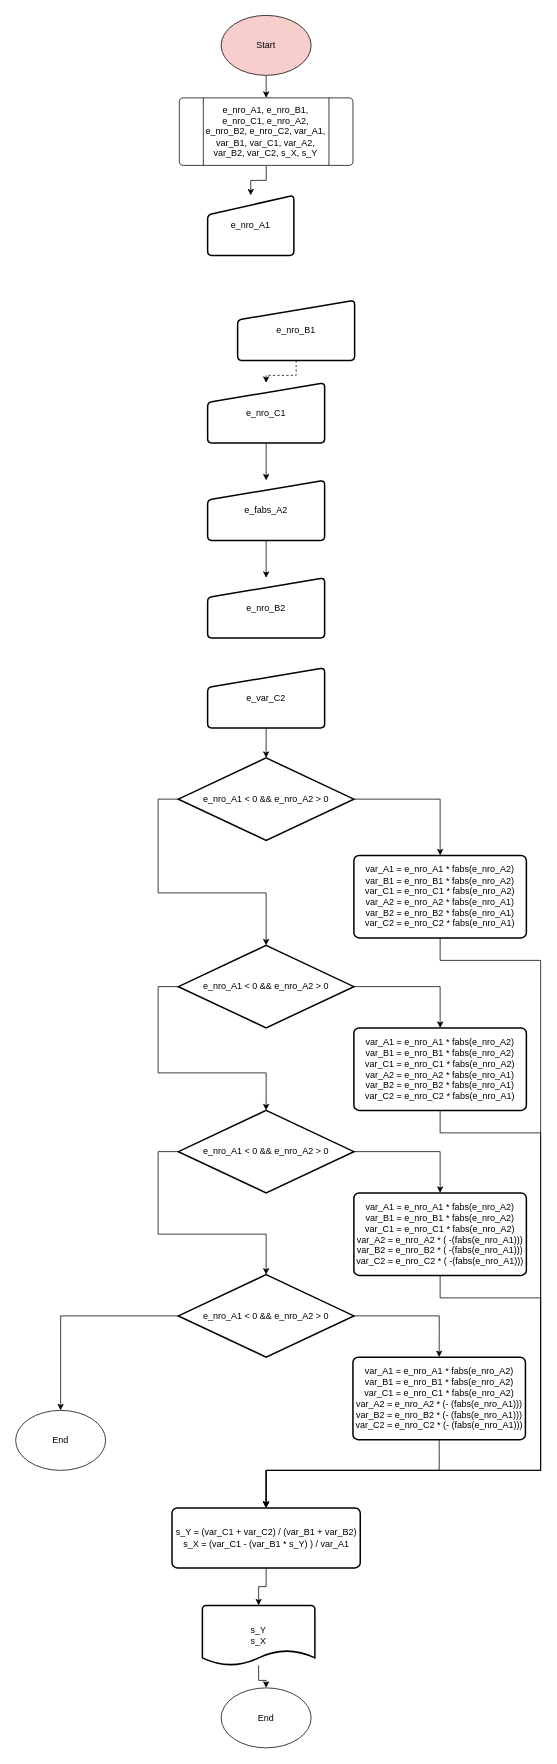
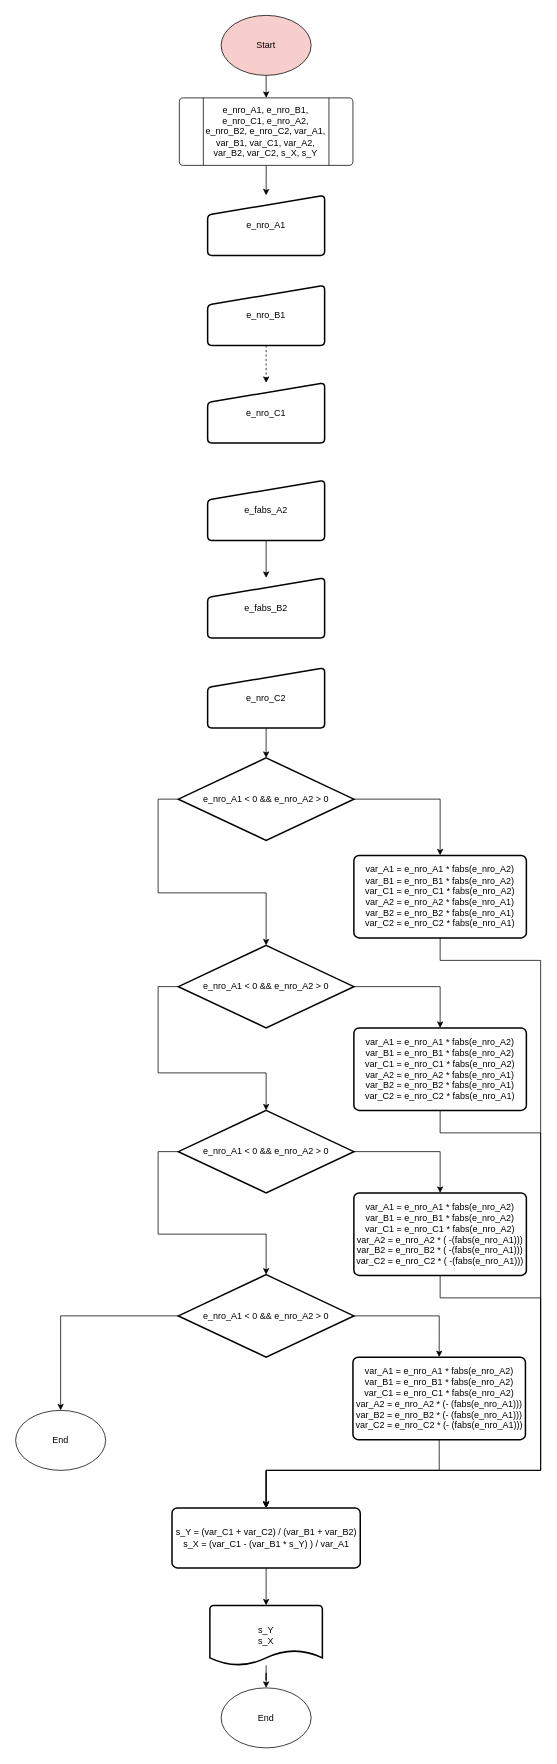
node "e_nro_A1": size 86x60 -> 117x60
node "e_nro_B1": moved (296, 330) -> (266, 315)
edge "e_nro_C1" -> "e_fabs_A2": removed
node "e_nro_B2": label "e_nro_B2" -> "e_fabs_B2"
node "e_var_C2": label "e_var_C2" -> "e_nro_C2"
node "s_Y s_X": moved (258, 1635) -> (266, 1635)
